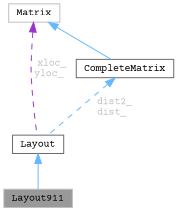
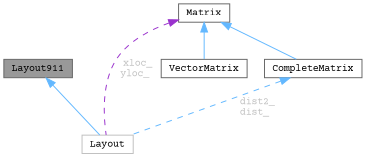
node "Matrix": color grey75 -> gray40
node "VectorMatrix": added
node "Layout": color gray40 -> grey75
edge "Layout911" -> "Layout": reversed
node "Layout911": color grey75 -> gray40
